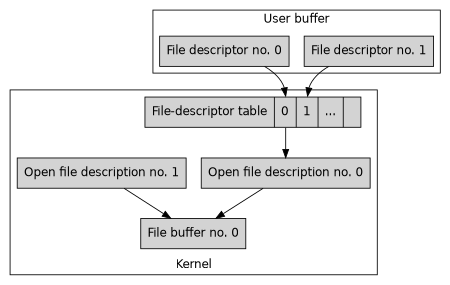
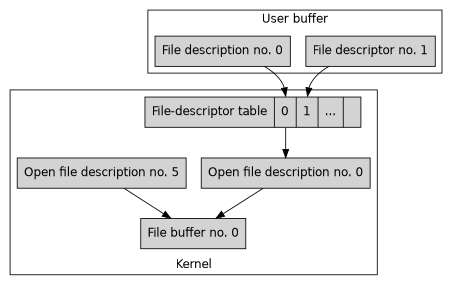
node "File descriptor no. 0": label "File descriptor no. 0" -> "File description no. 0"
node "Open file description no. 1": label "Open file description no. 1" -> "Open file description no. 5"
